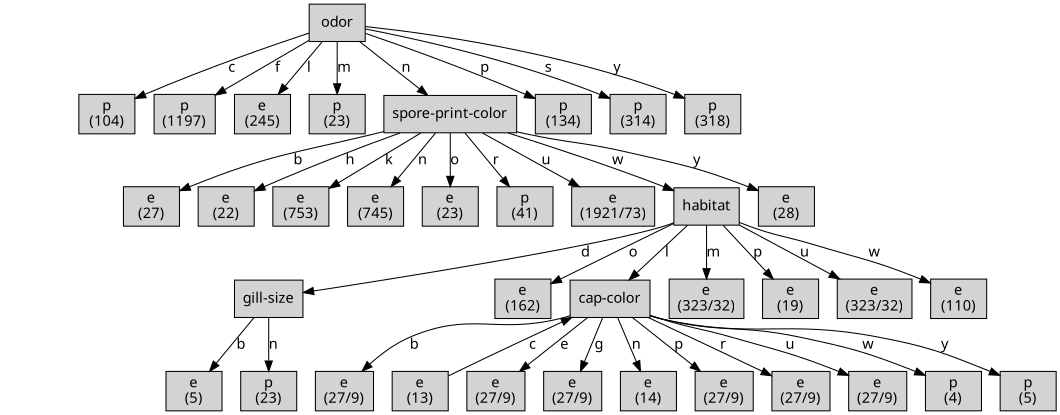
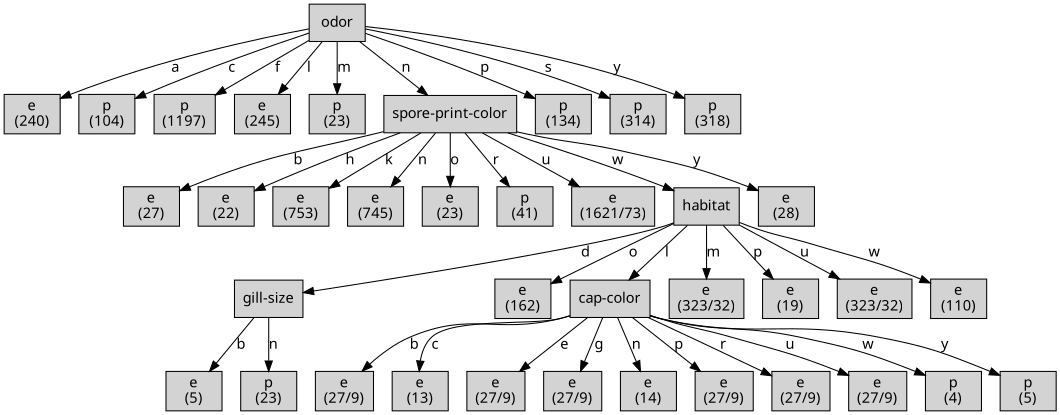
node "e (240)": added
node "e (1921/73)": label "e (1921/73)" -> "e (1621/73)"
edge "e (13)" -> "cap-color": reversed
